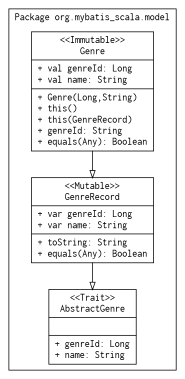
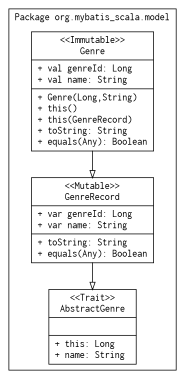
node "Genre": text "+ genreId: String" -> "+ toString: String"
node "AbstractGenre": text "+ genreId: Long" -> "+ this: Long"
